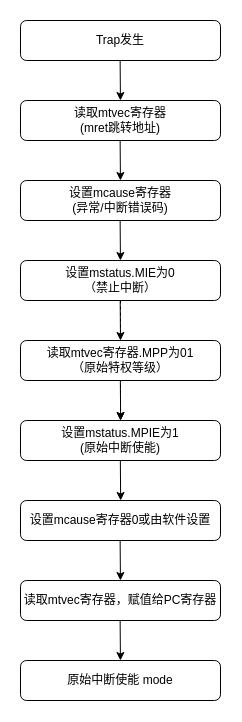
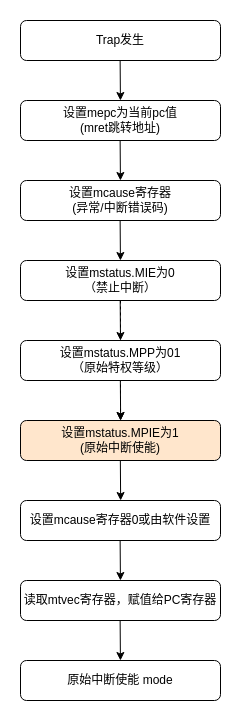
node "读取mtvec寄存器 (mret跳转地址)": label "读取mtvec寄存器 (mret跳转地址)" -> "设置mepc为当前pc值 (mret跳转地址)"
node "读取mtvec寄存器.MPP为01 （原始特权等级）": label "读取mtvec寄存器.MPP为01 （原始特权等级）" -> "设置mstatus.MPP为01 （原始特权等级）"
node "设置mstatus.MPIE为1 (原始中断使能)": fillcolor #ffffff -> #ffe6cc
